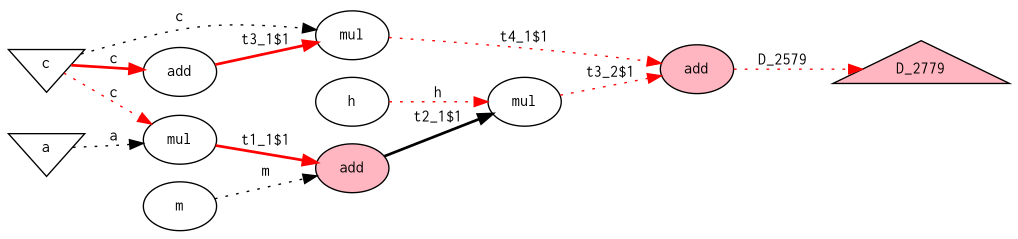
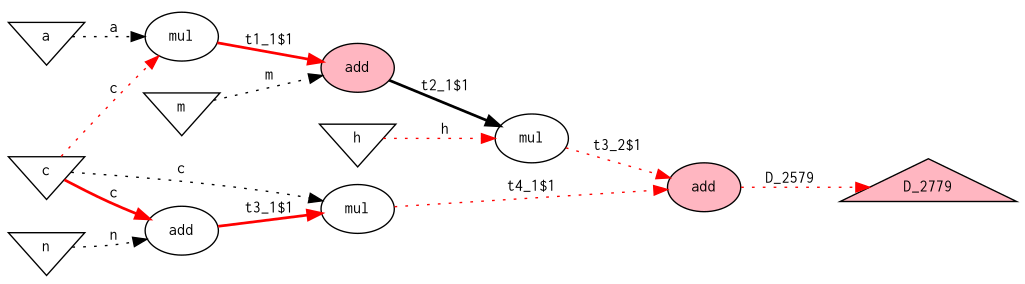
node "h": shape ellipse -> invtriangle
node "m": shape ellipse -> invtriangle
node "n": added
